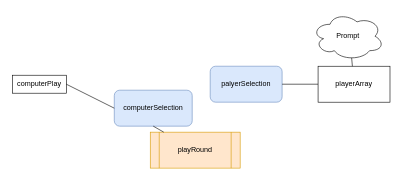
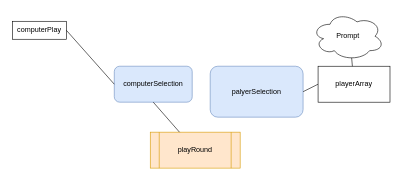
node "computerPlay": moved (39, 84) -> (39, 30)
node "palyerSelection": size 72x36 -> 93x51
node "computerSelection": moved (153, 108) -> (153, 84)
